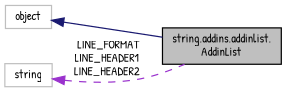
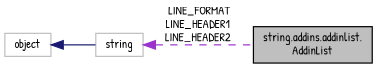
edge "string.addins.addinlist. AddinList" -> "object": now "string" -> "object"
